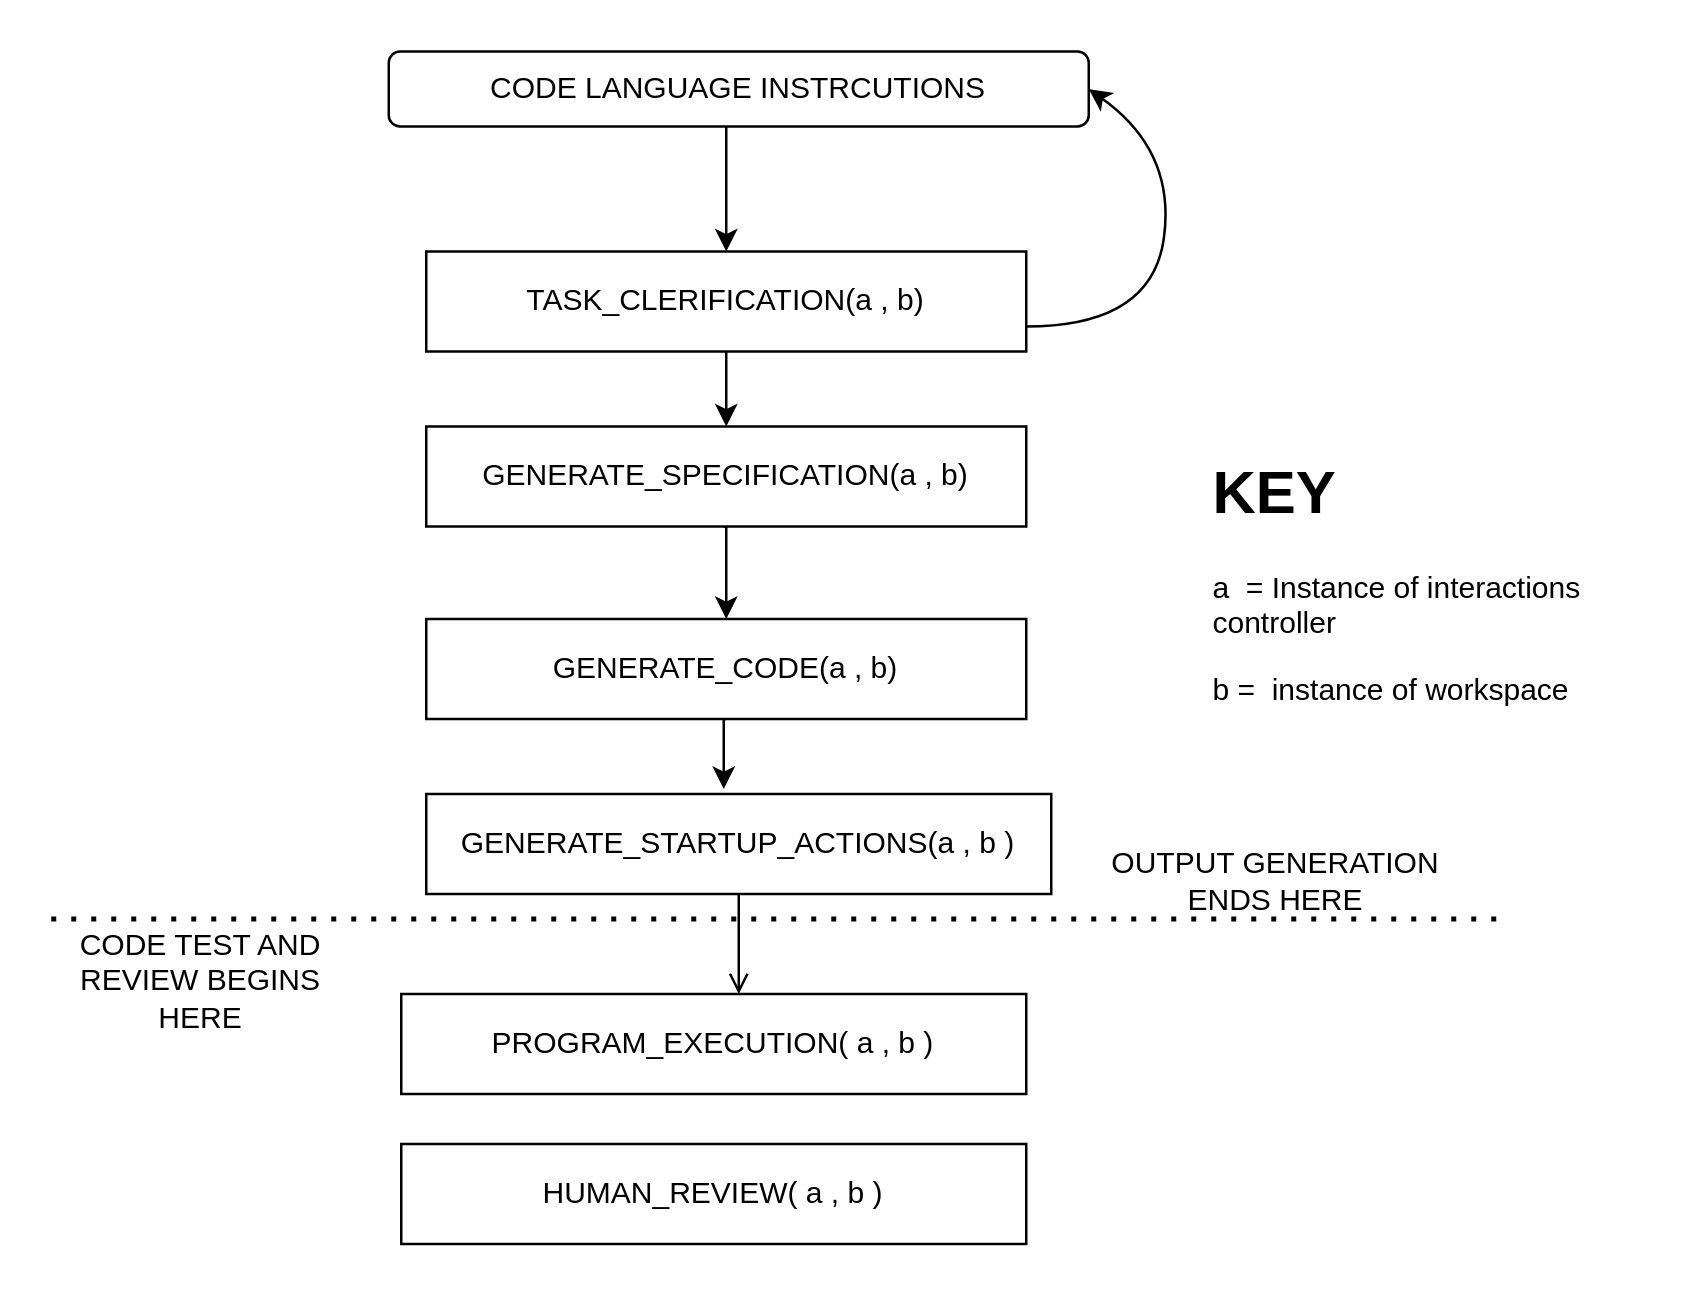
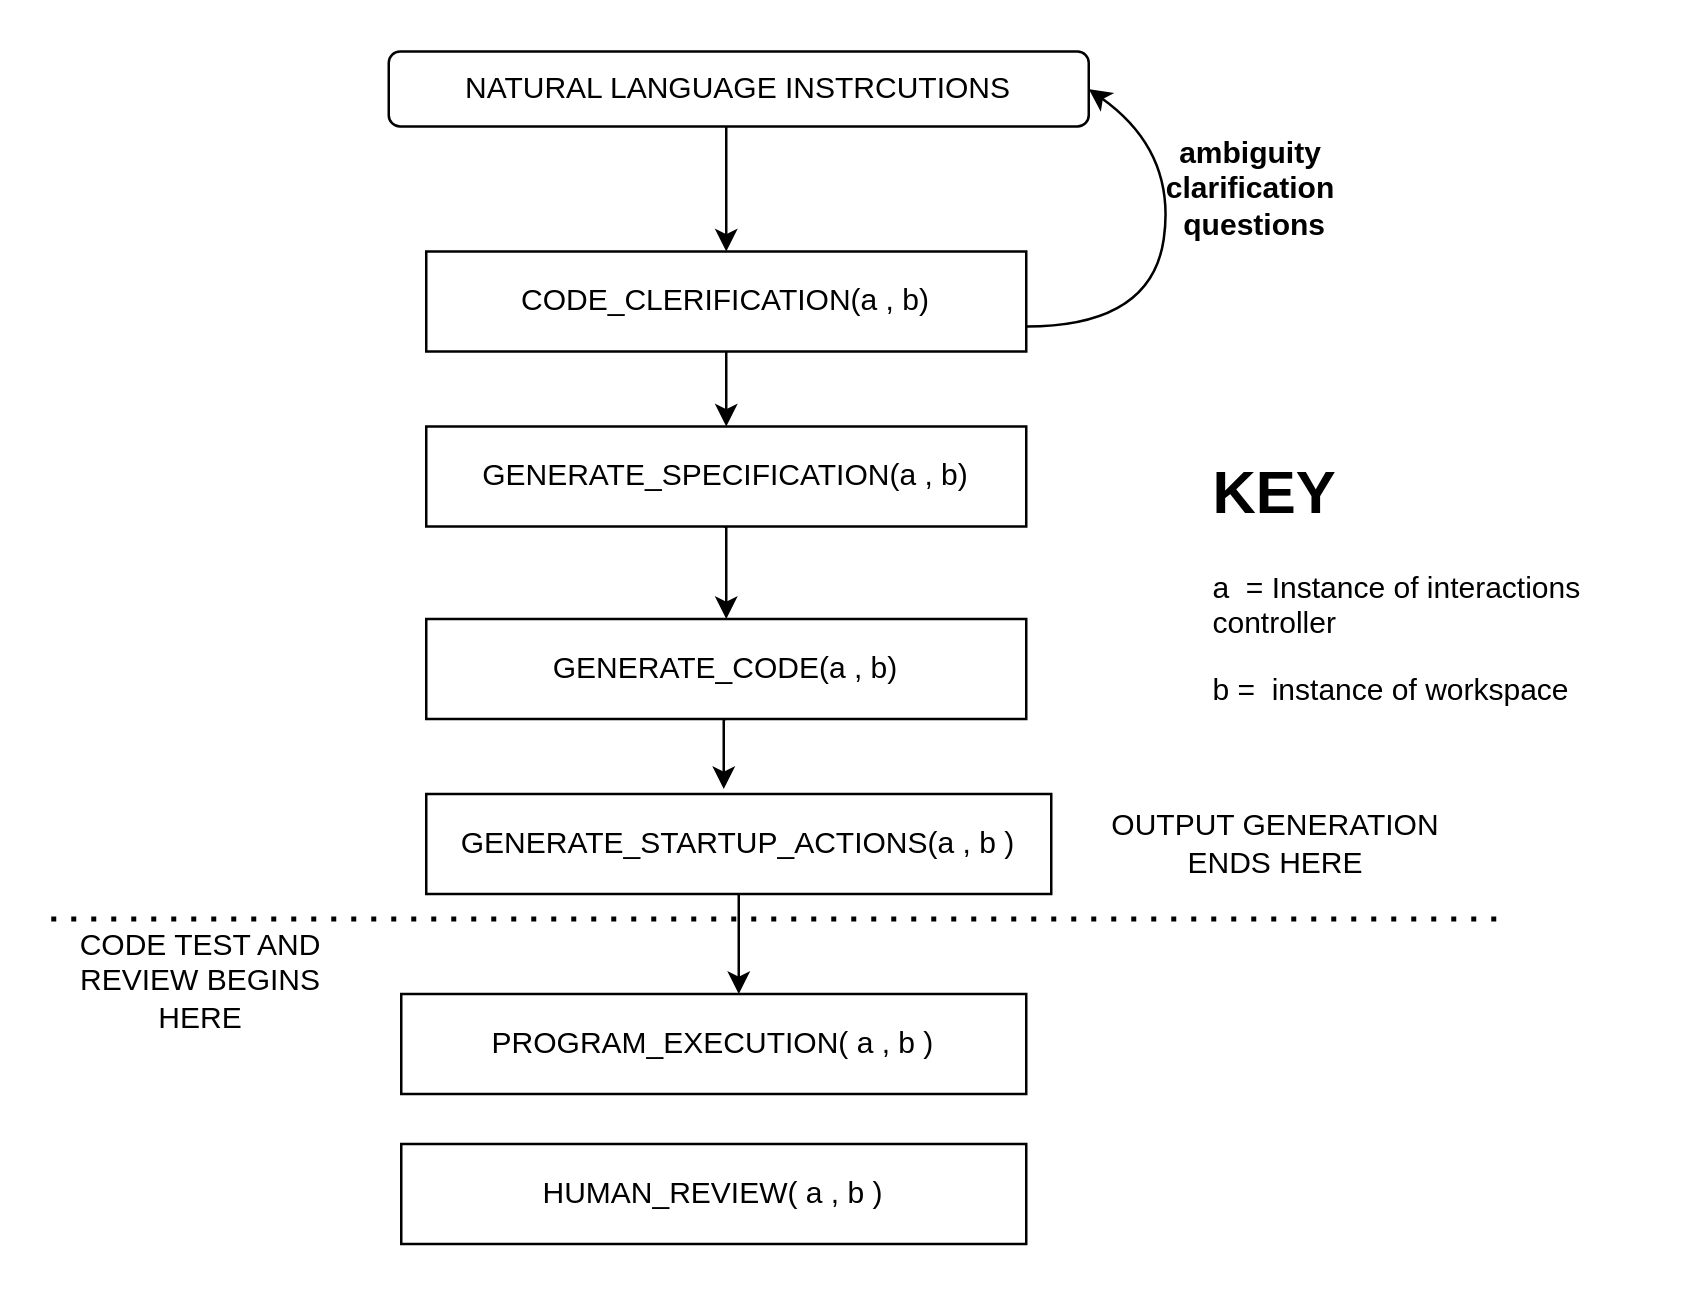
node "CODE LANGUAGE INSTRCUTIONS": label "CODE LANGUAGE INSTRCUTIONS" -> "NATURAL LANGUAGE INSTRCUTIONS"
node "ambiguity clarification questions": added
node "TASK_CLERIFICATION(a , b)": label "TASK_CLERIFICATION(a , b)" -> "CODE_CLERIFICATION(a , b)"
node "OUTPUT GENERATION ENDS HERE": moved (1276, 881) -> (1276, 844)
edge "GENERATE_STARTUP_ACTIONS(a , b )" -> "PROGRAM_EXECUTION( a , b )": arrowhead open -> classic
